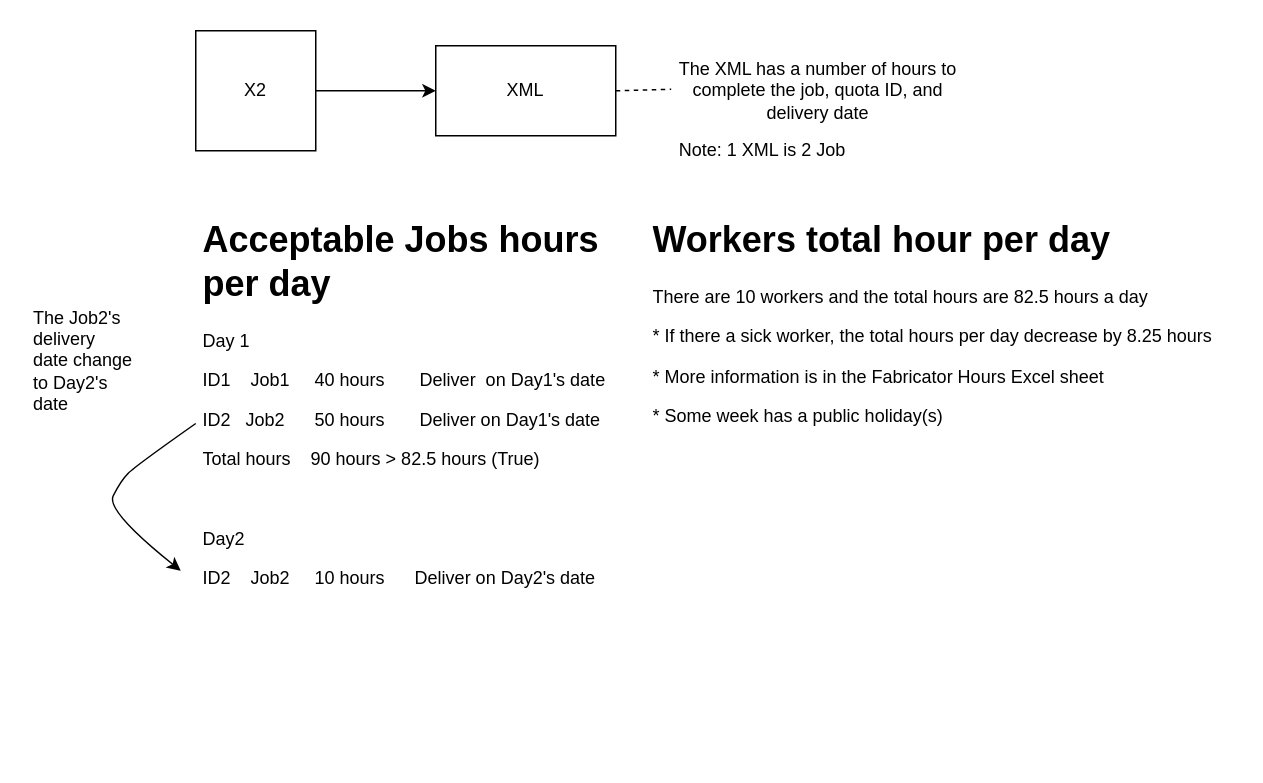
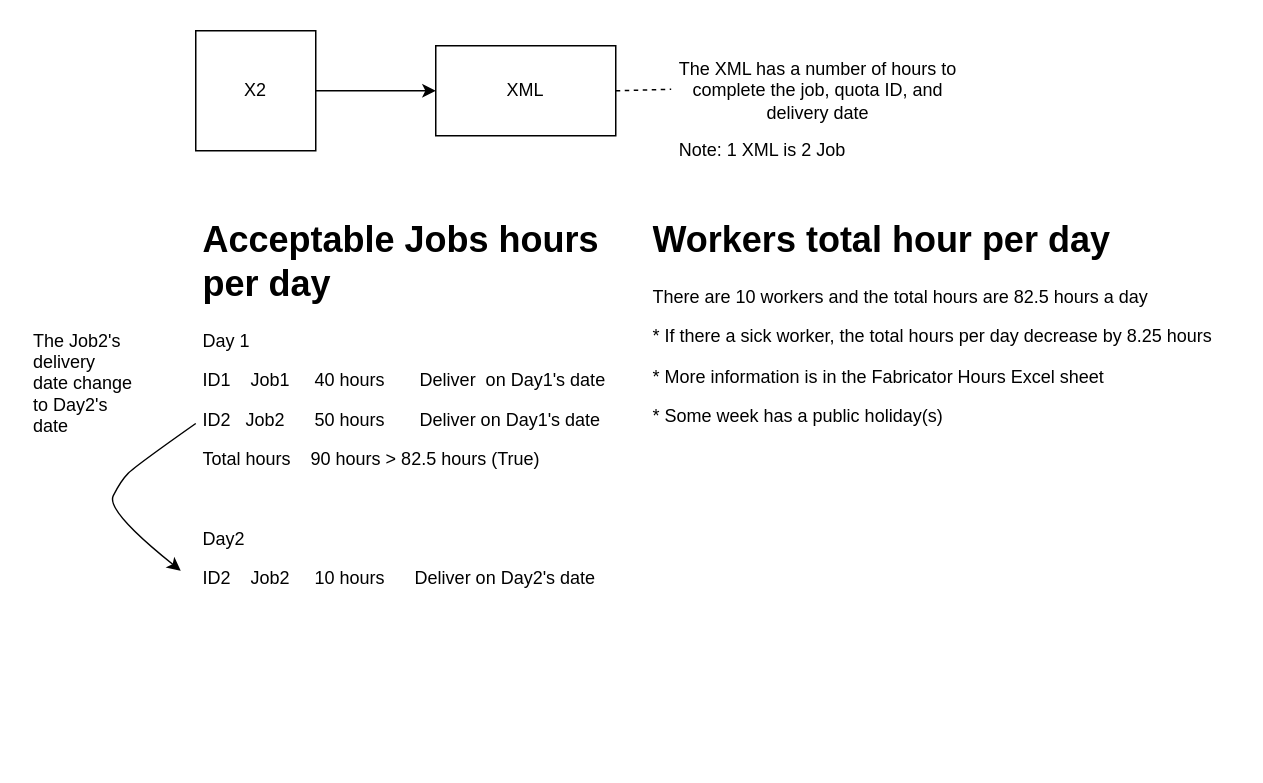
node "The Job2's delivery date change to Day2's date": moved (83, 361) -> (83, 383)
